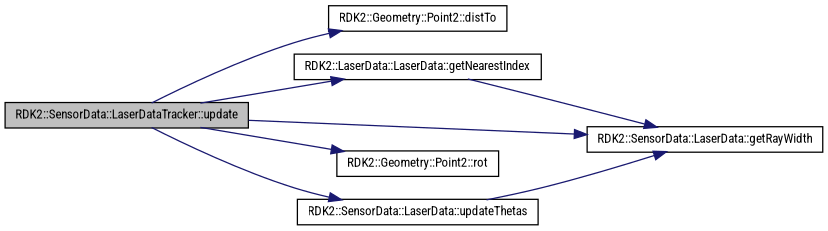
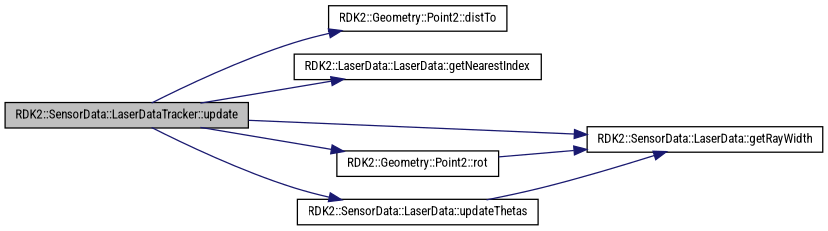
edge "RDK2::LaserData::LaserData::getNearestIndex" -> "RDK2::SensorData::LaserData::getRayWidth": now "RDK2::Geometry::Point2::rot" -> "RDK2::SensorData::LaserData::getRayWidth"
